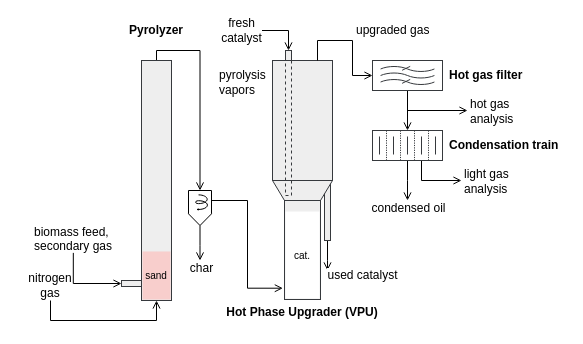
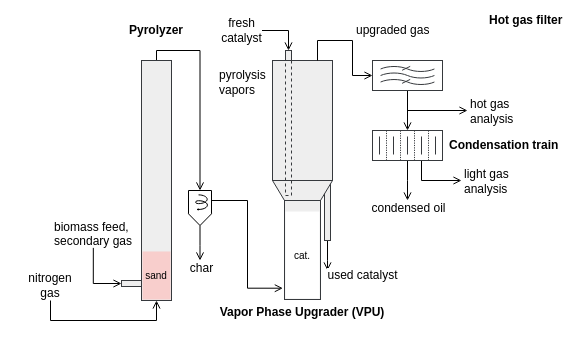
node "Hot gas filter": moved (488, 76) -> (528, 21)
node "biomass feed, secondary gas": moved (75, 238) -> (95, 233)
node "Hot Phase Upgrader (VPU)": label "Hot Phase Upgrader (VPU)" -> "Vapor Phase Upgrader (VPU)"
